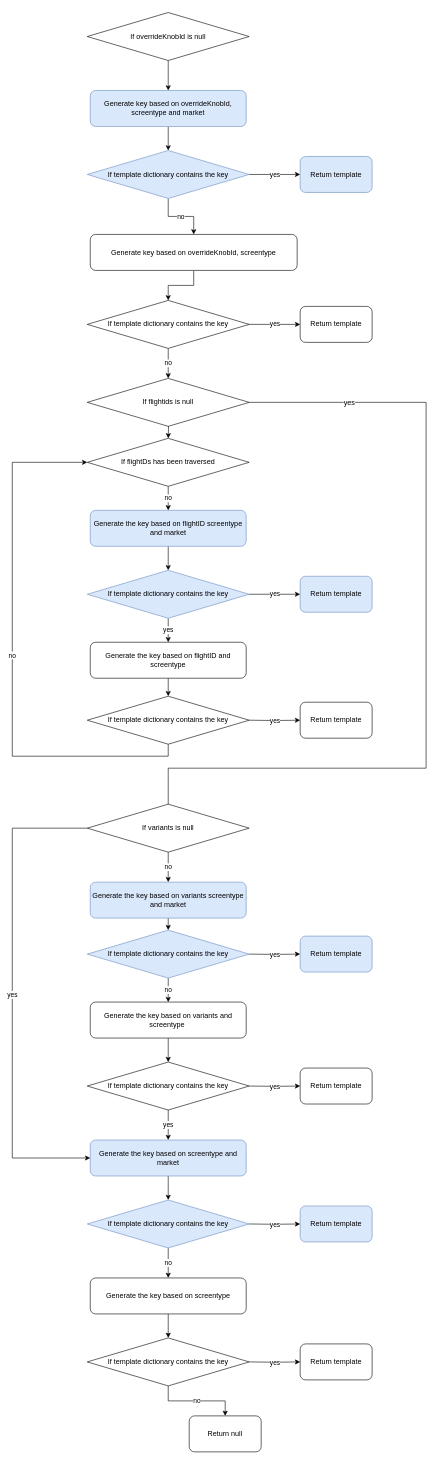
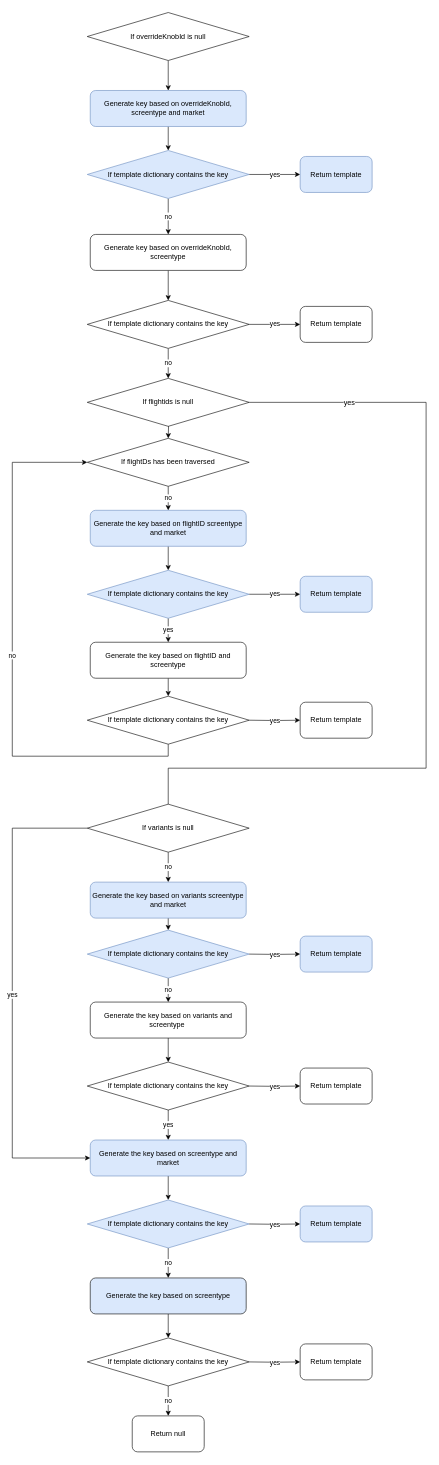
node "Generate key based on overrideKnobId, screentype": size 207x36 -> 156x36
node "Generate the key based on screentype": fillcolor #ffffff -> #dae8fc
node "Return null": moved (225, 1434) -> (168, 1434)
